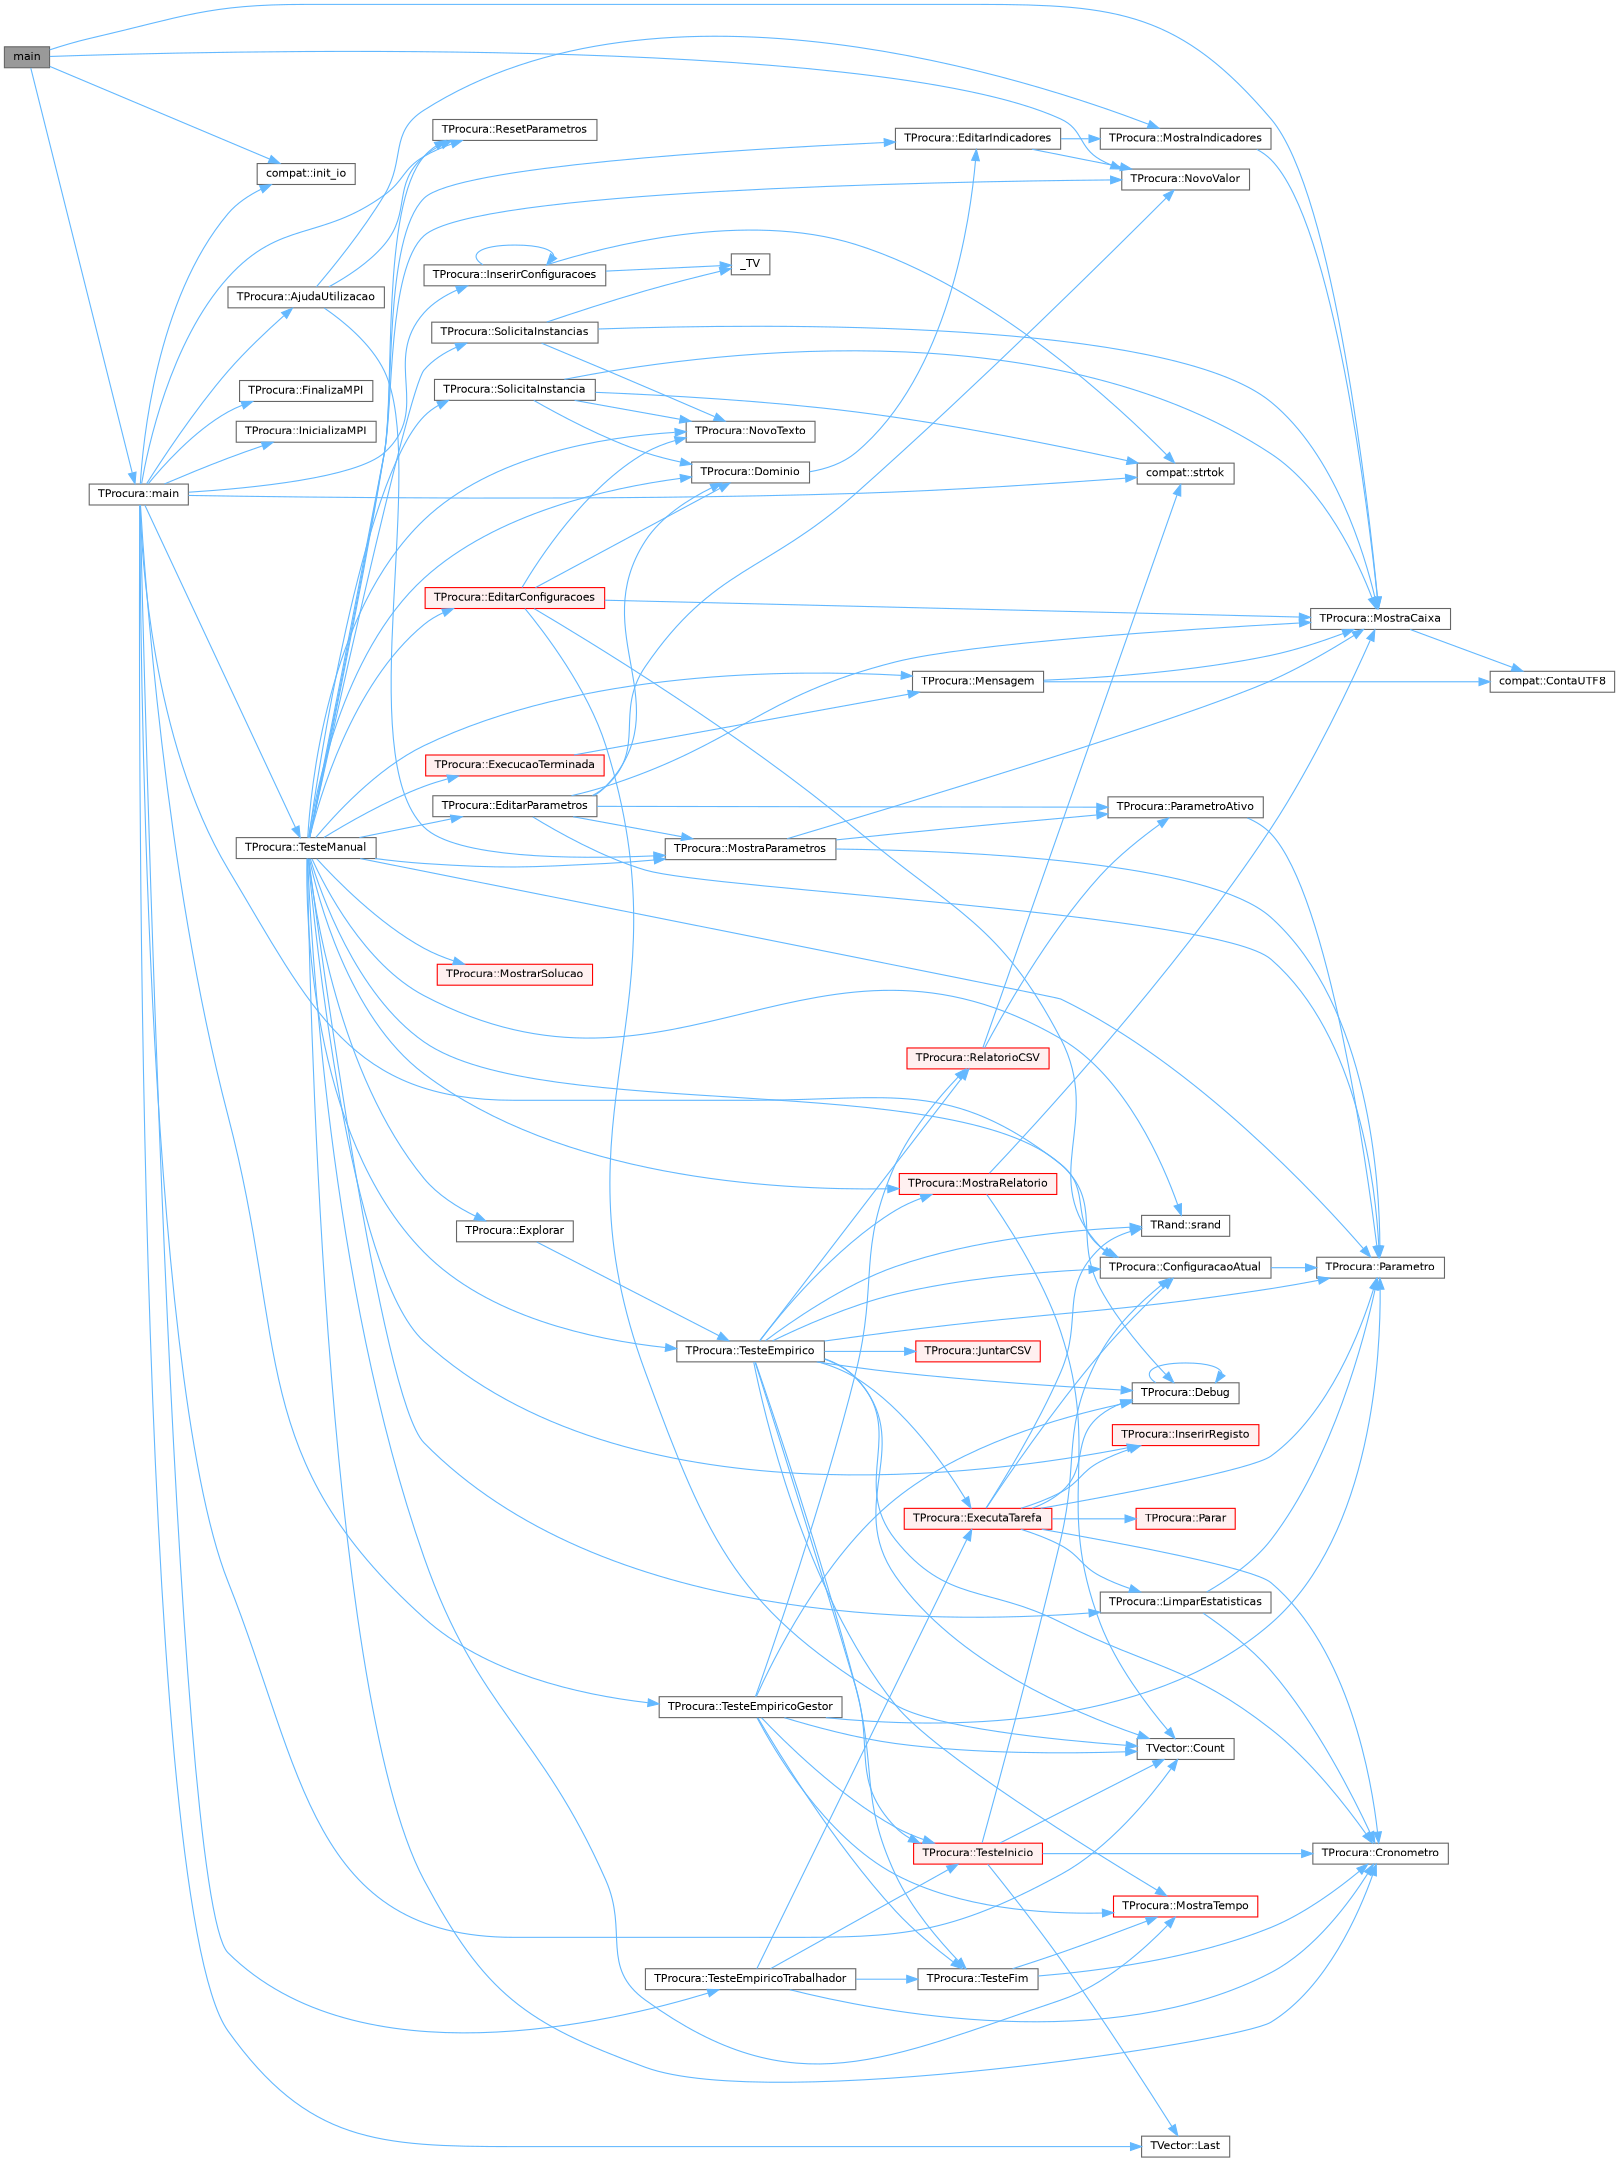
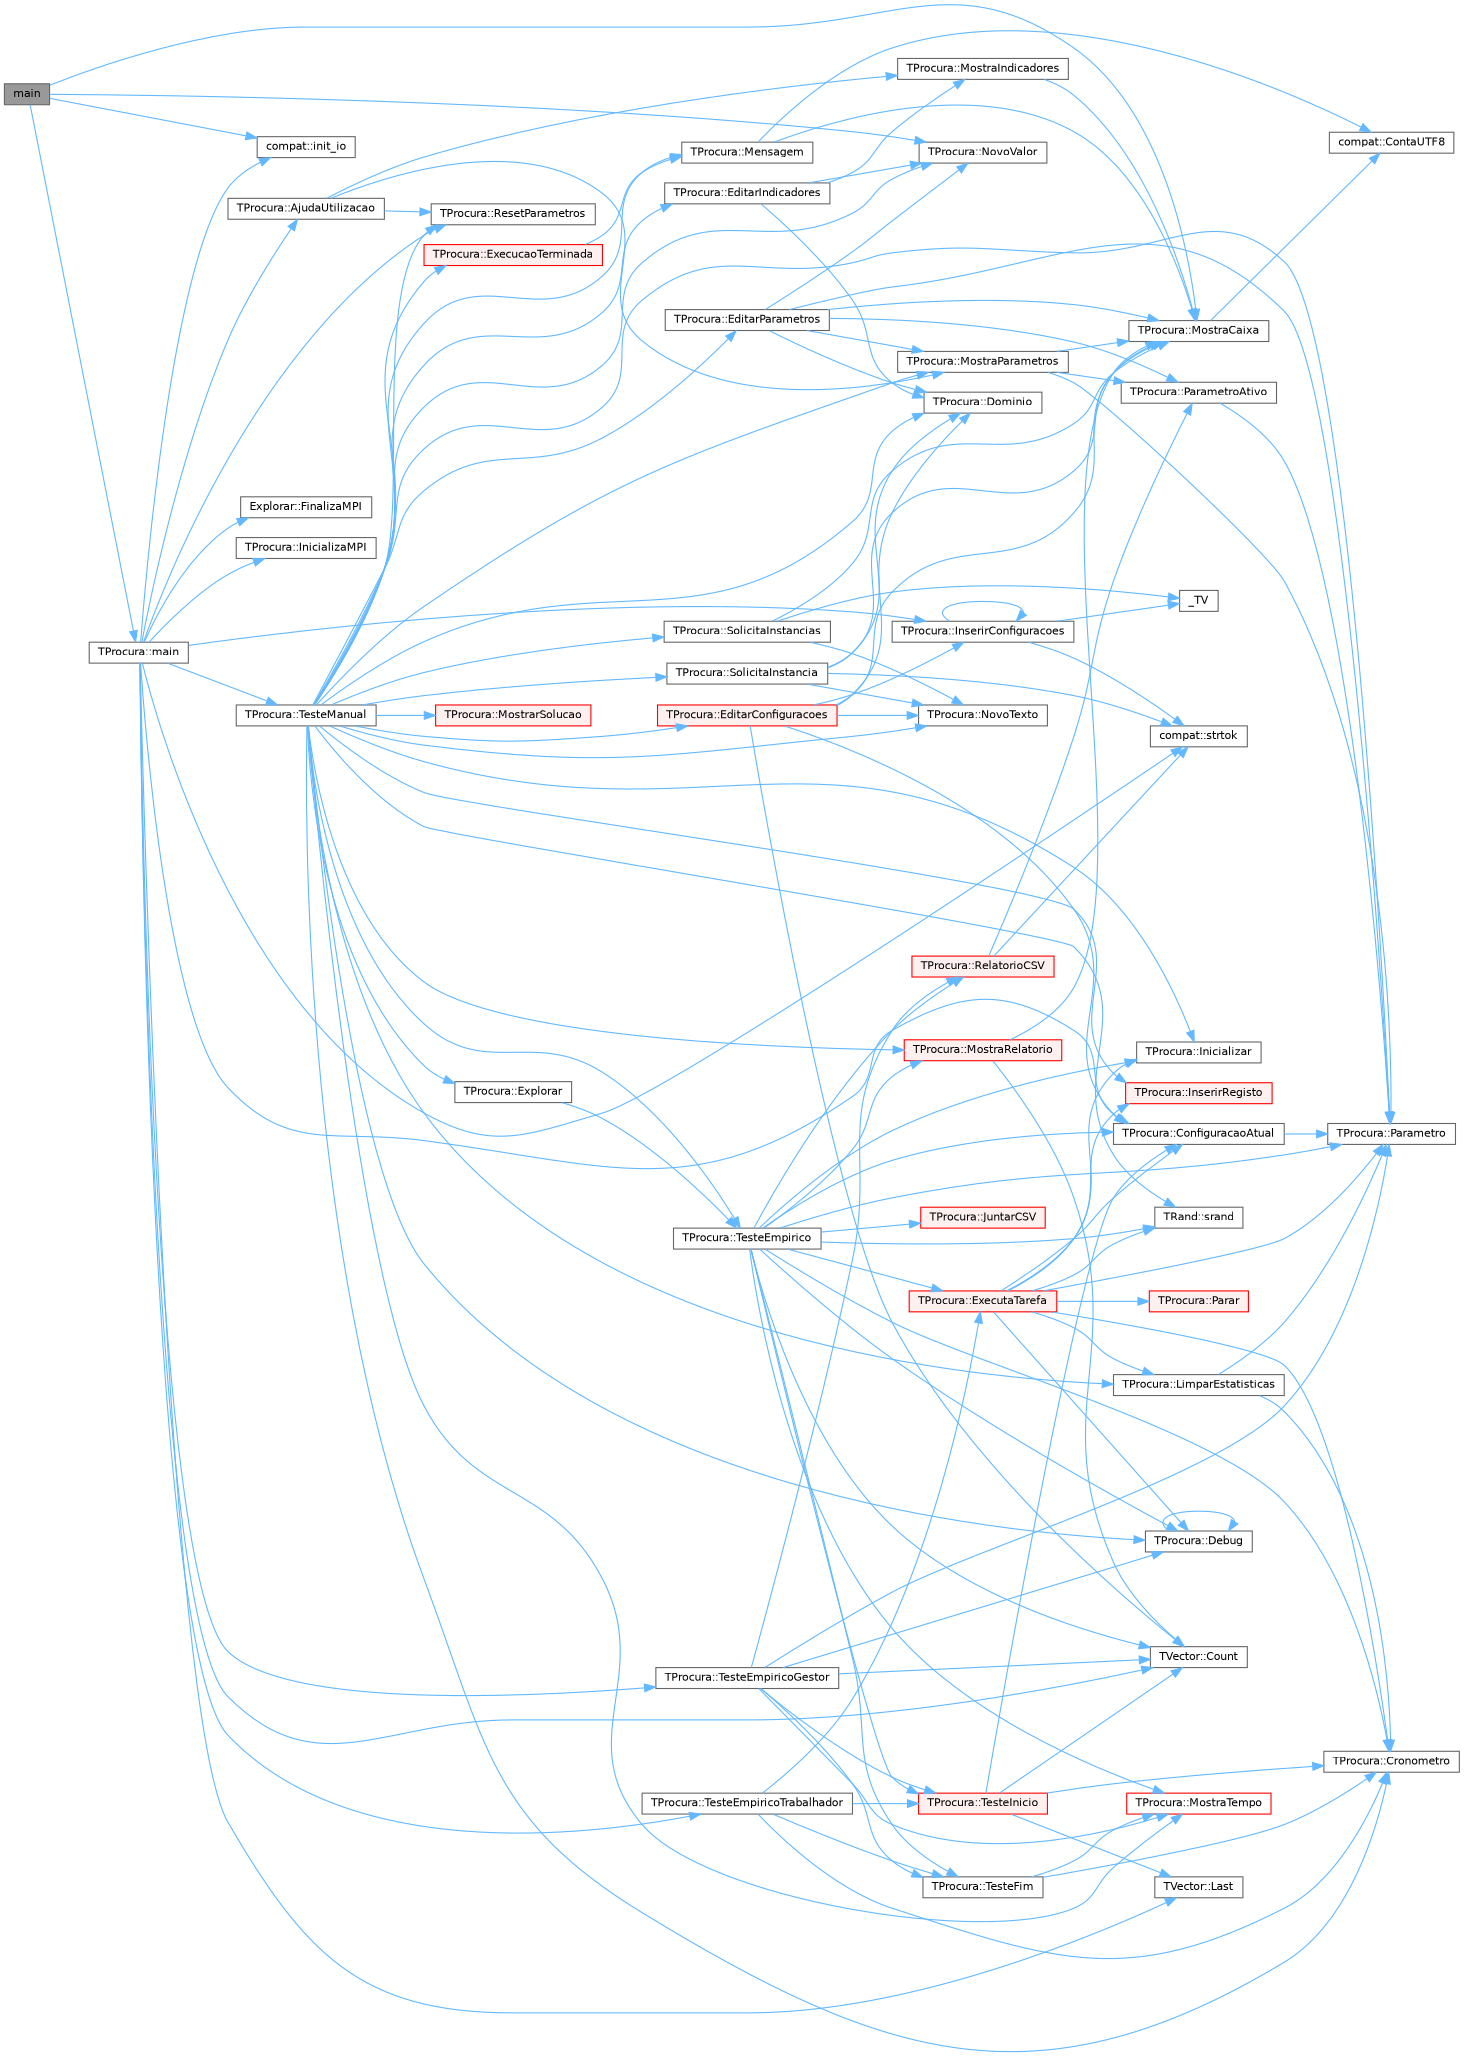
edge "TProcura::Dominio" -> "TProcura::EditarIndicadores": reversed
node "TProcura::FinalizaMPI": label "TProcura::FinalizaMPI" -> "Explorar::FinalizaMPI"
edge "TProcura::EditarConfiguracoes" -> "TProcura::InserirConfiguracoes": added
node "TProcura::Inicializar": added
